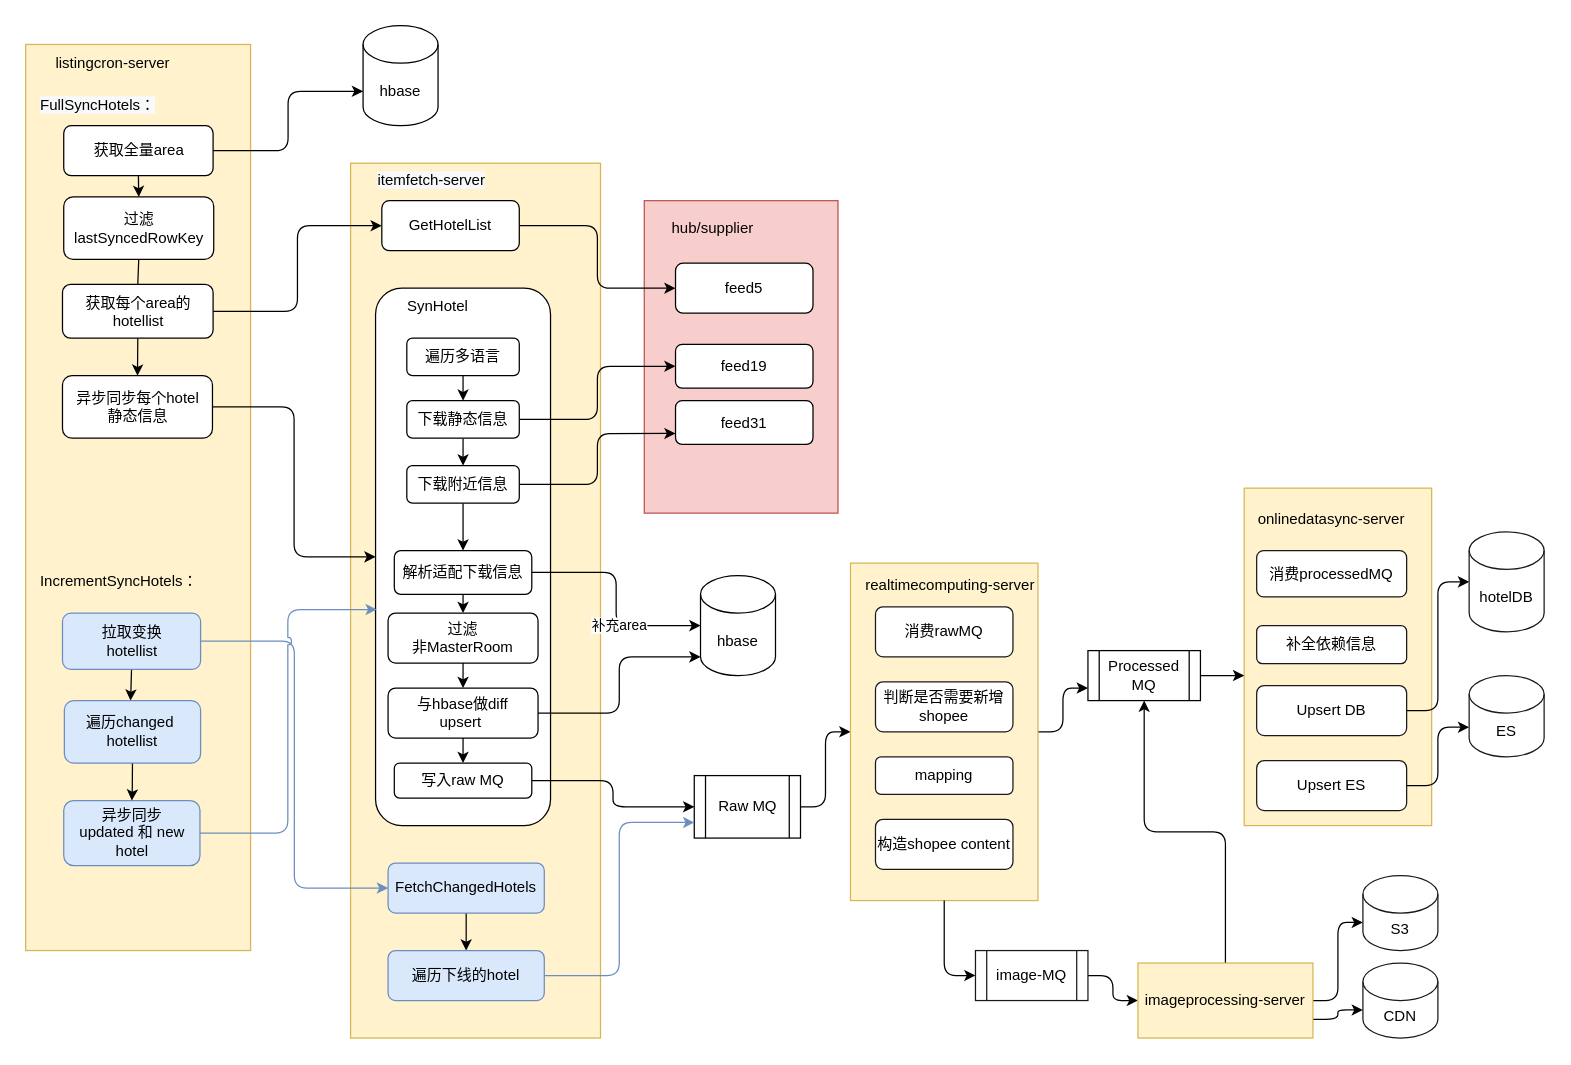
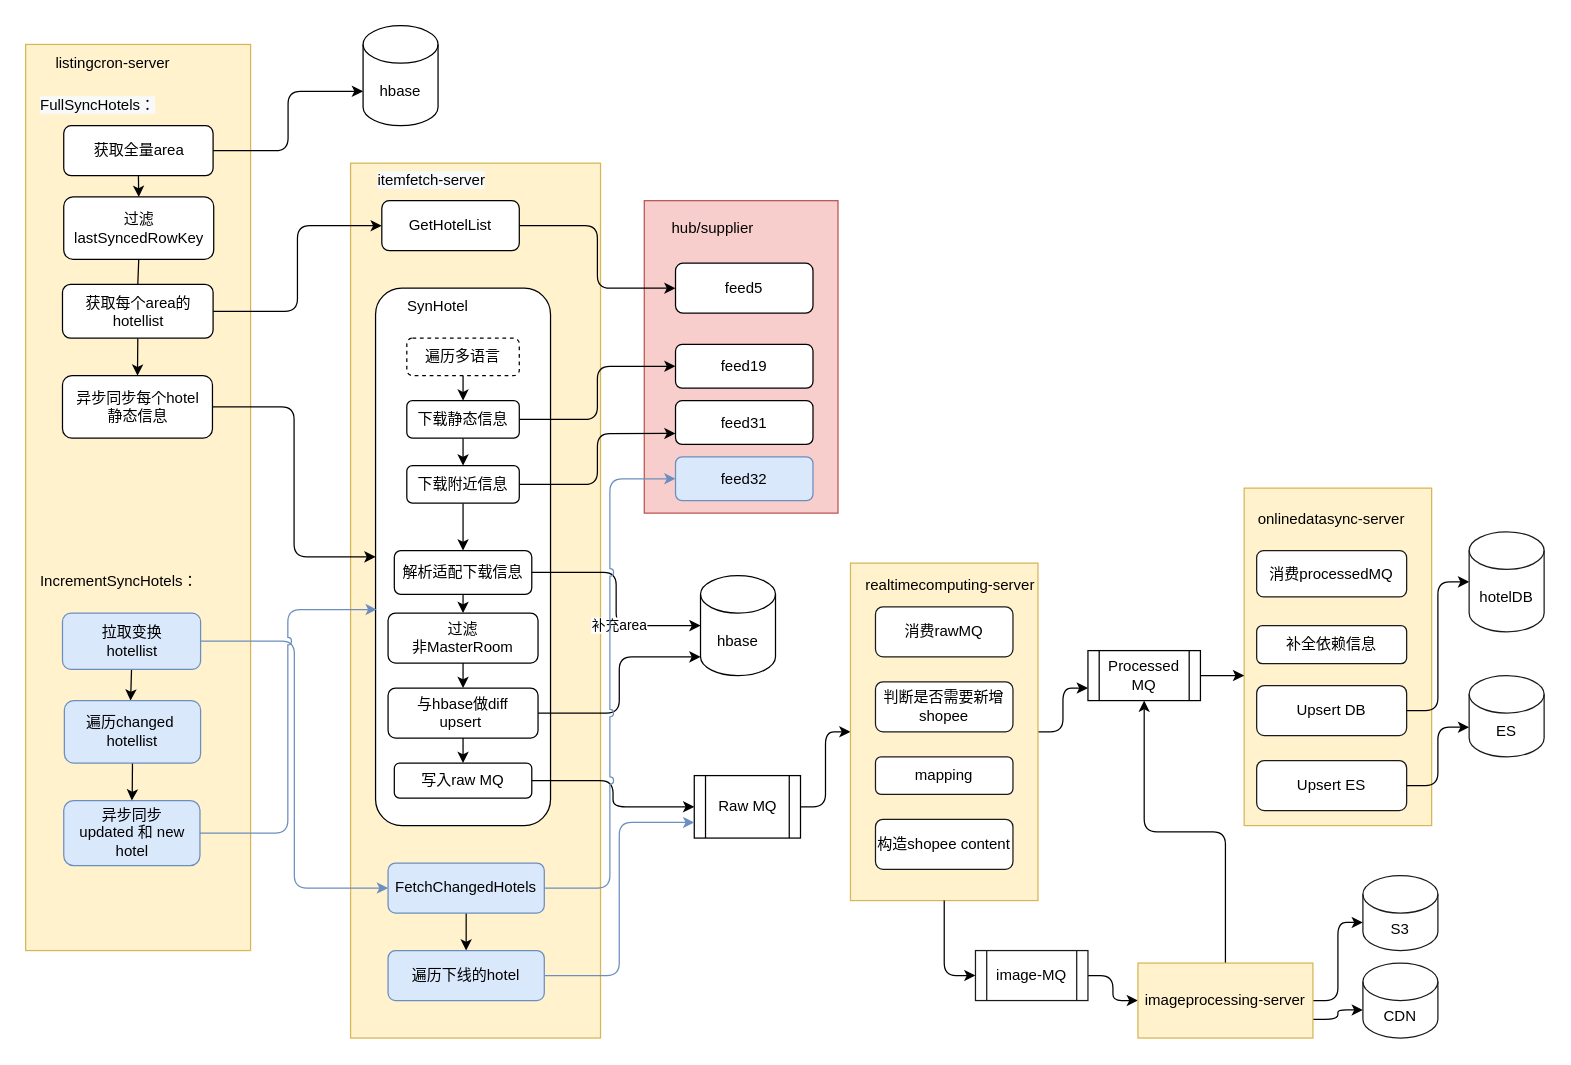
node "遍历多语言": style solid -> dashed
node "feed32": added
edge "FetchChangedHotels" -> "feed32": added
